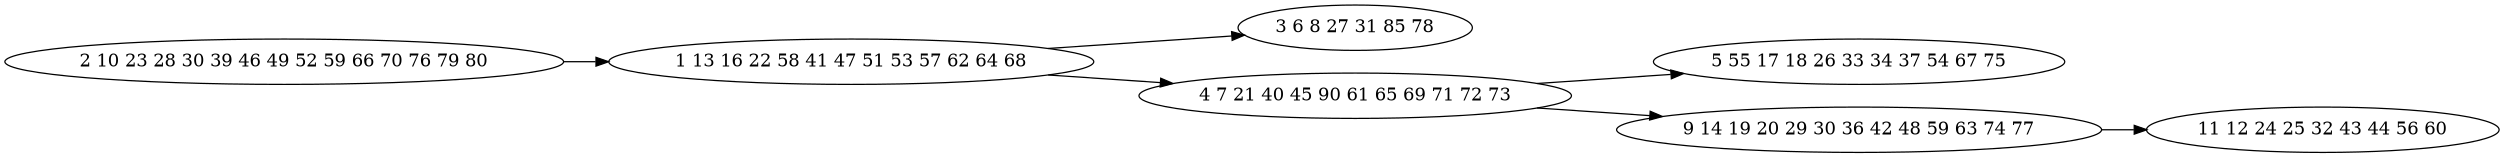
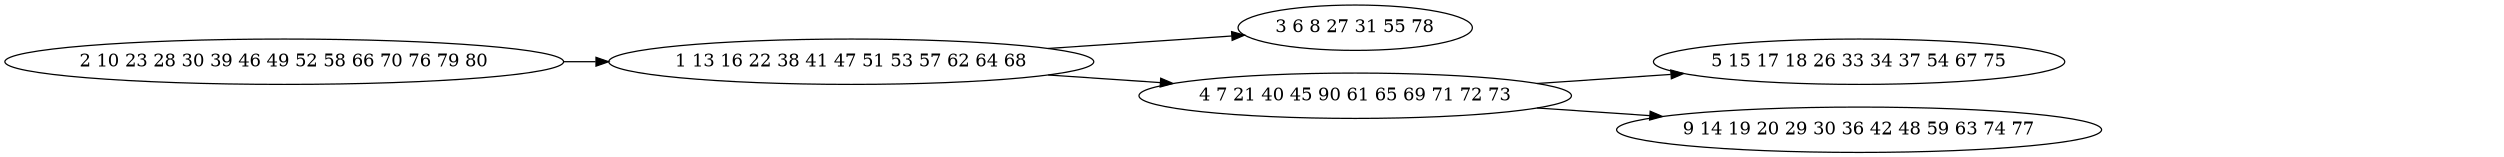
node "3 6 8 27 31 85 78": label "3 6 8 27 31 85 78" -> "3 6 8 27 31 55 78"
node "2 10 23 28 30 39 46 49 52 59 66 70 76 79 80": label "2 10 23 28 30 39 46 49 52 59 66 70 76 79 80" -> "2 10 23 28 30 39 46 49 52 58 66 70 76 79 80"
node "1 13 16 22 58 41 47 51 53 57 62 64 68": label "1 13 16 22 58 41 47 51 53 57 62 64 68" -> "1 13 16 22 38 41 47 51 53 57 62 64 68"
node "5 55 17 18 26 33 34 37 54 67 75": label "5 55 17 18 26 33 34 37 54 67 75" -> "5 15 17 18 26 33 34 37 54 67 75"
node "11 12 24 25 32 43 44 56 60": removed
